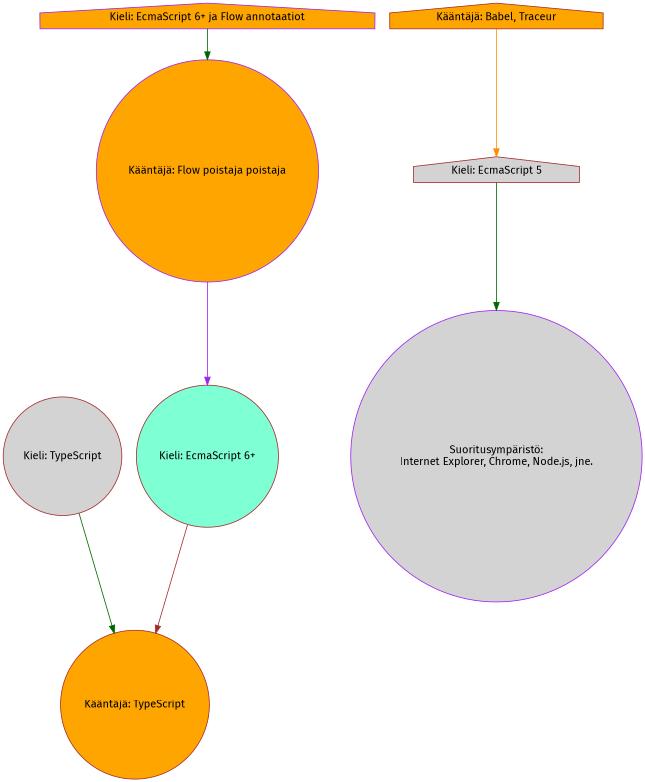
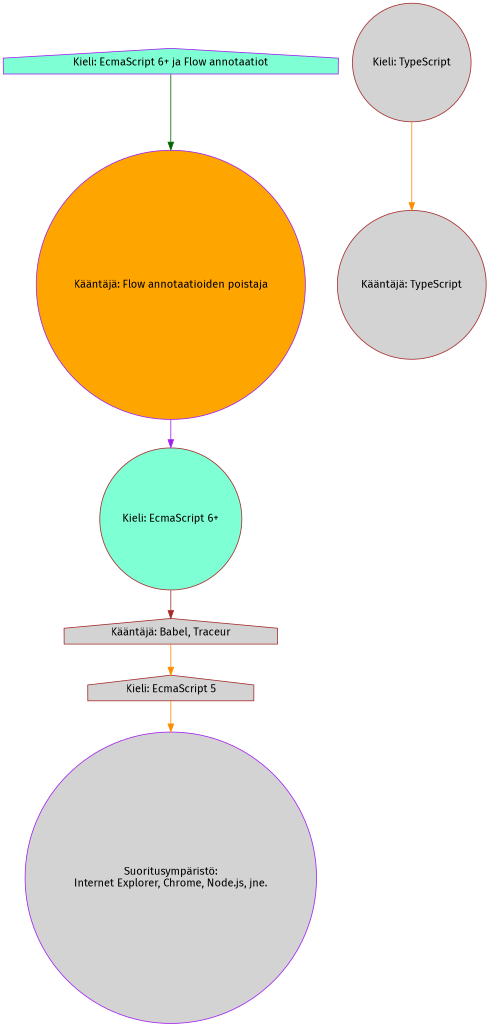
node "Kieli: EcmaScript 6+ ja Flow annotaatiot": fillcolor orange -> aquamarine
node "Kääntäjä: Babel, Traceur": fillcolor orange -> lightgrey
node "Kääntäjä: Flow poistaja poistaja": label "Kääntäjä: Flow poistaja poistaja" -> "Kääntäjä: Flow annotaatioiden poistaja"
edge "Kieli: EcmaScript 5" -> "Suoritusympäristö: Internet Explorer, Chrome, Node.js, jne.": color darkgreen -> darkorange
edge "Kieli: TypeScript" -> "Kääntäjä: TypeScript": color darkgreen -> darkorange
edge "Kieli: EcmaScript 6+" -> "Kääntäjä: TypeScript": now "Kieli: EcmaScript 6+" -> "Kääntäjä: Babel, Traceur"
node "Kääntäjä: TypeScript": fillcolor orange -> lightgrey
